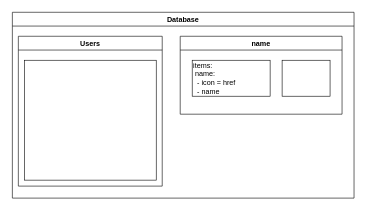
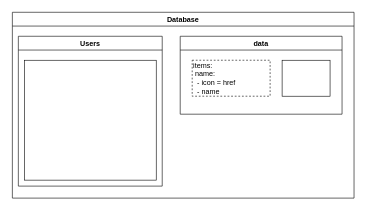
node "name": label "name" -> "data"
node "items: name: - icon = href - name": style solid -> dashed
